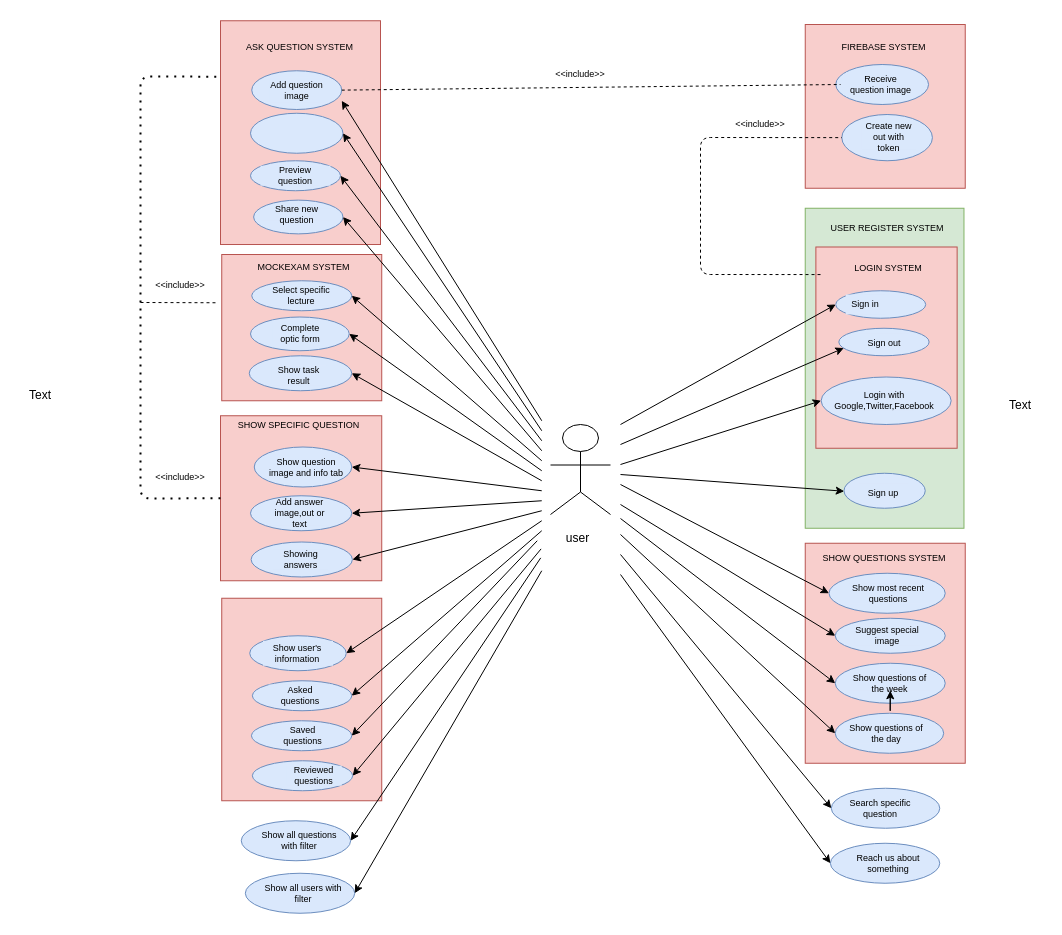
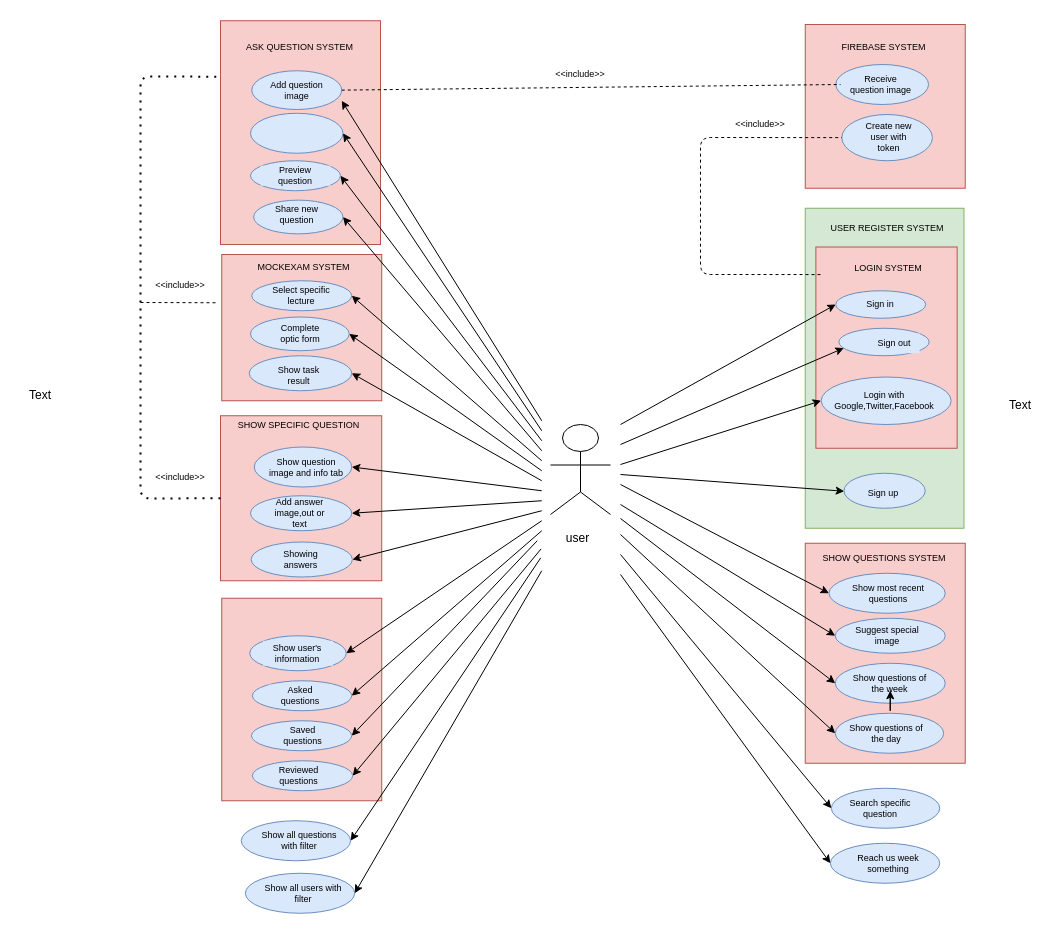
node "Create new out with token": label "Create new out with token" -> "Create new user with token"
node "Sign in": moved (866, 305) -> (881, 305)
node "Sign out": moved (885, 343) -> (895, 343)
node "Reviewed questions": moved (314, 776) -> (299, 776)
node "Reach us about something": label "Reach us about something" -> "Reach us week something"
